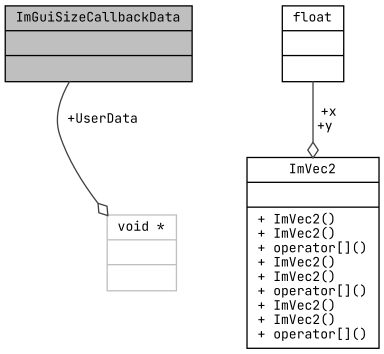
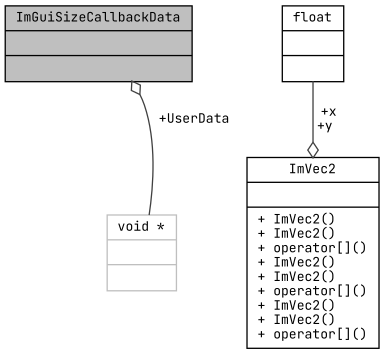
edge "ImGuiSizeCallbackData" -> "void *": reversed
